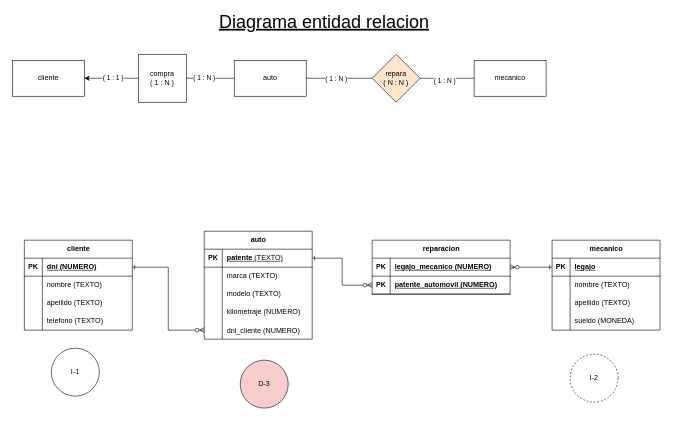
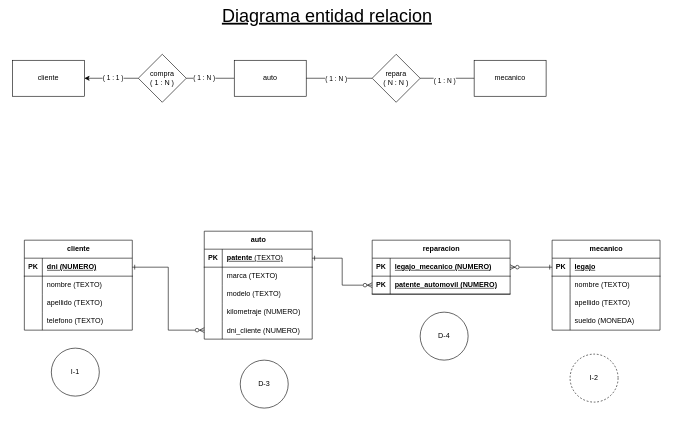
node "Diagrama entidad relacion": moved (324, 21) -> (327, 15)
node "compra ( 1 : N )": shape rectangle -> diamond
node "repara ( N : N )": fillcolor #ffe6cc -> #ffffff
node "D-4": added
node "D-3": fillcolor #f8cecc -> #ffffff
